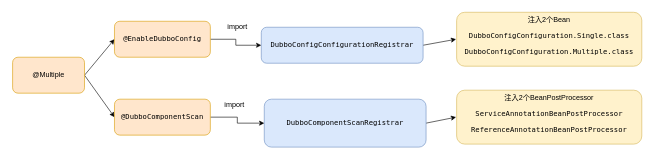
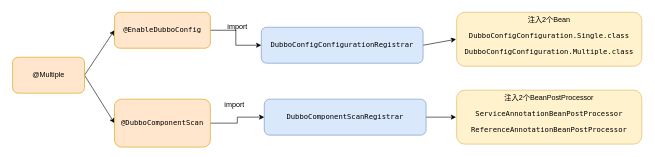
node "@EnableDubboConfig": moved (162, 39) -> (162, 30)
node "@DubboComponentScan": size 96x36 -> 96x48
node "DubboComponentScanRegistrar": size 162x48 -> 162x36
